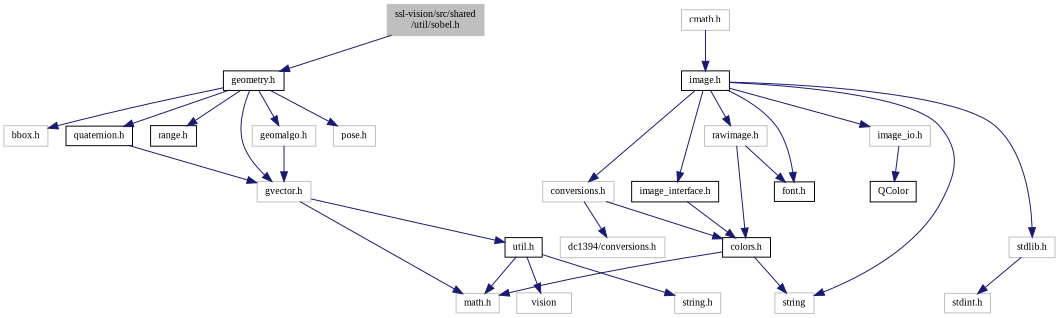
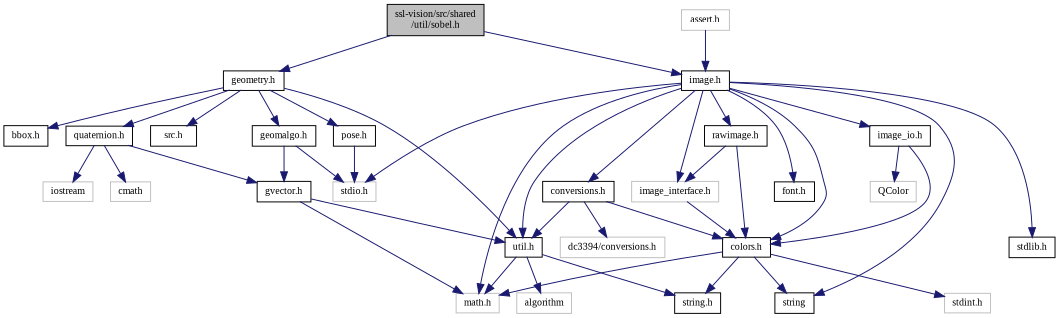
node "ssl-vision/src/shared /util/sobel.h": color grey75 -> black
node "cmath.h": label "cmath.h" -> "assert.h"
edge "ssl-vision/src/shared /util/sobel.h" -> "image.h": added
node "bbox.h": color grey75 -> black
node "range.h": label "range.h" -> "src.h"
edge "geometry.h" -> "gvector.h": now "geometry.h" -> "util.h"
node "geomalgo.h": color grey75 -> black
node "pose.h": color grey75 -> black
node "rawimage.h": color grey75 -> black
node "image_io.h": color grey75 -> black
edge "image.h" -> "util.h": added
edge "image.h" -> "math.h": added
edge "image.h" -> "colors.h": added
edge "rawimage.h" -> "font.h": now "rawimage.h" -> "image_interface.h"
node "iostream": added
node "cmath": added
node "gvector.h": color grey75 -> black
node "stdio.h": added
node "conversions.h": color grey75 -> black
node "image_interface.h": color black -> grey75
node "QColor": color black -> grey75
edge "conversions.h" -> "util.h": added
edge "image_io.h" -> "colors.h": added
node "dc1394/conversions.h": label "dc1394/conversions.h" -> "dc3394/conversions.h"
node "stdlib.h": color grey75 -> black
edge "colors.h" -> "string.h": added
edge "stdlib.h" -> "stdint.h": now "colors.h" -> "stdint.h"
node "vision": label "vision" -> "algorithm"
node "string.h": color grey75 -> black
node "string": color grey75 -> black
